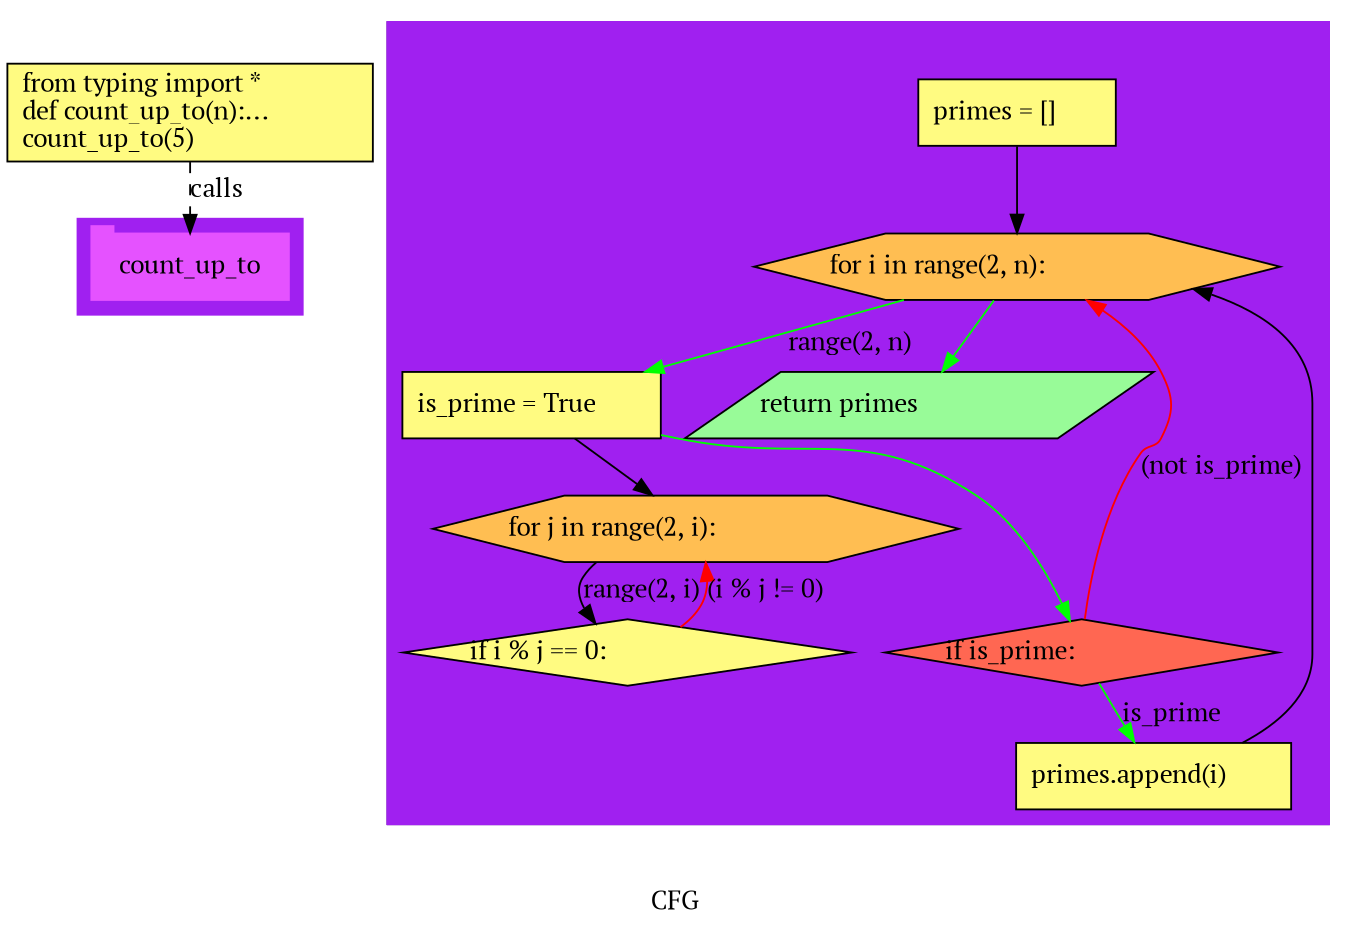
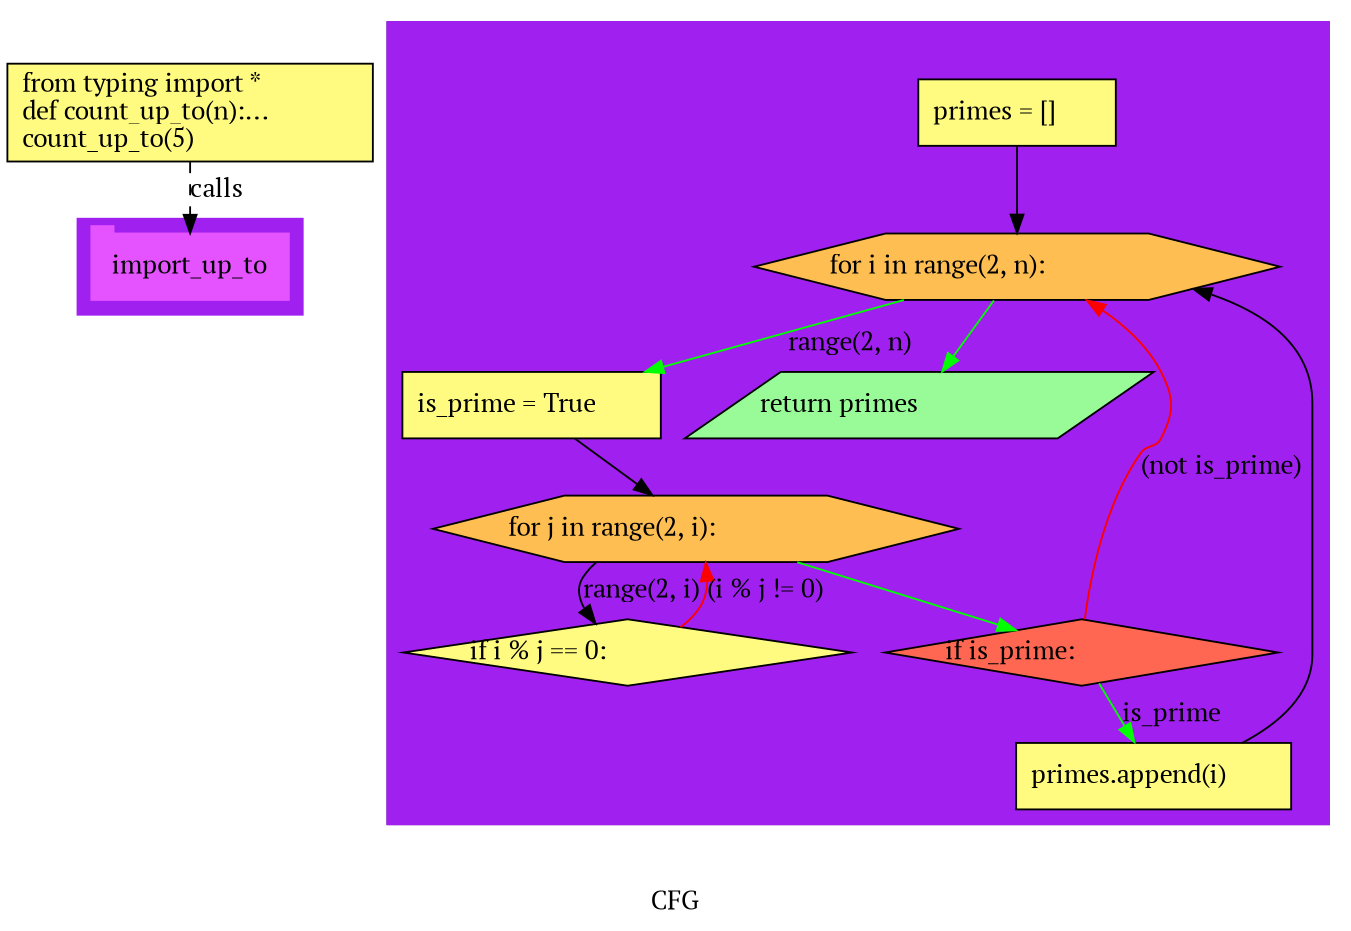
node "count_up_to": label "count_up_to" -> "import_up_to"
edge "is_prime = True" -> "if is_prime:": now "for j in range(2, i):" -> "if is_prime:"
